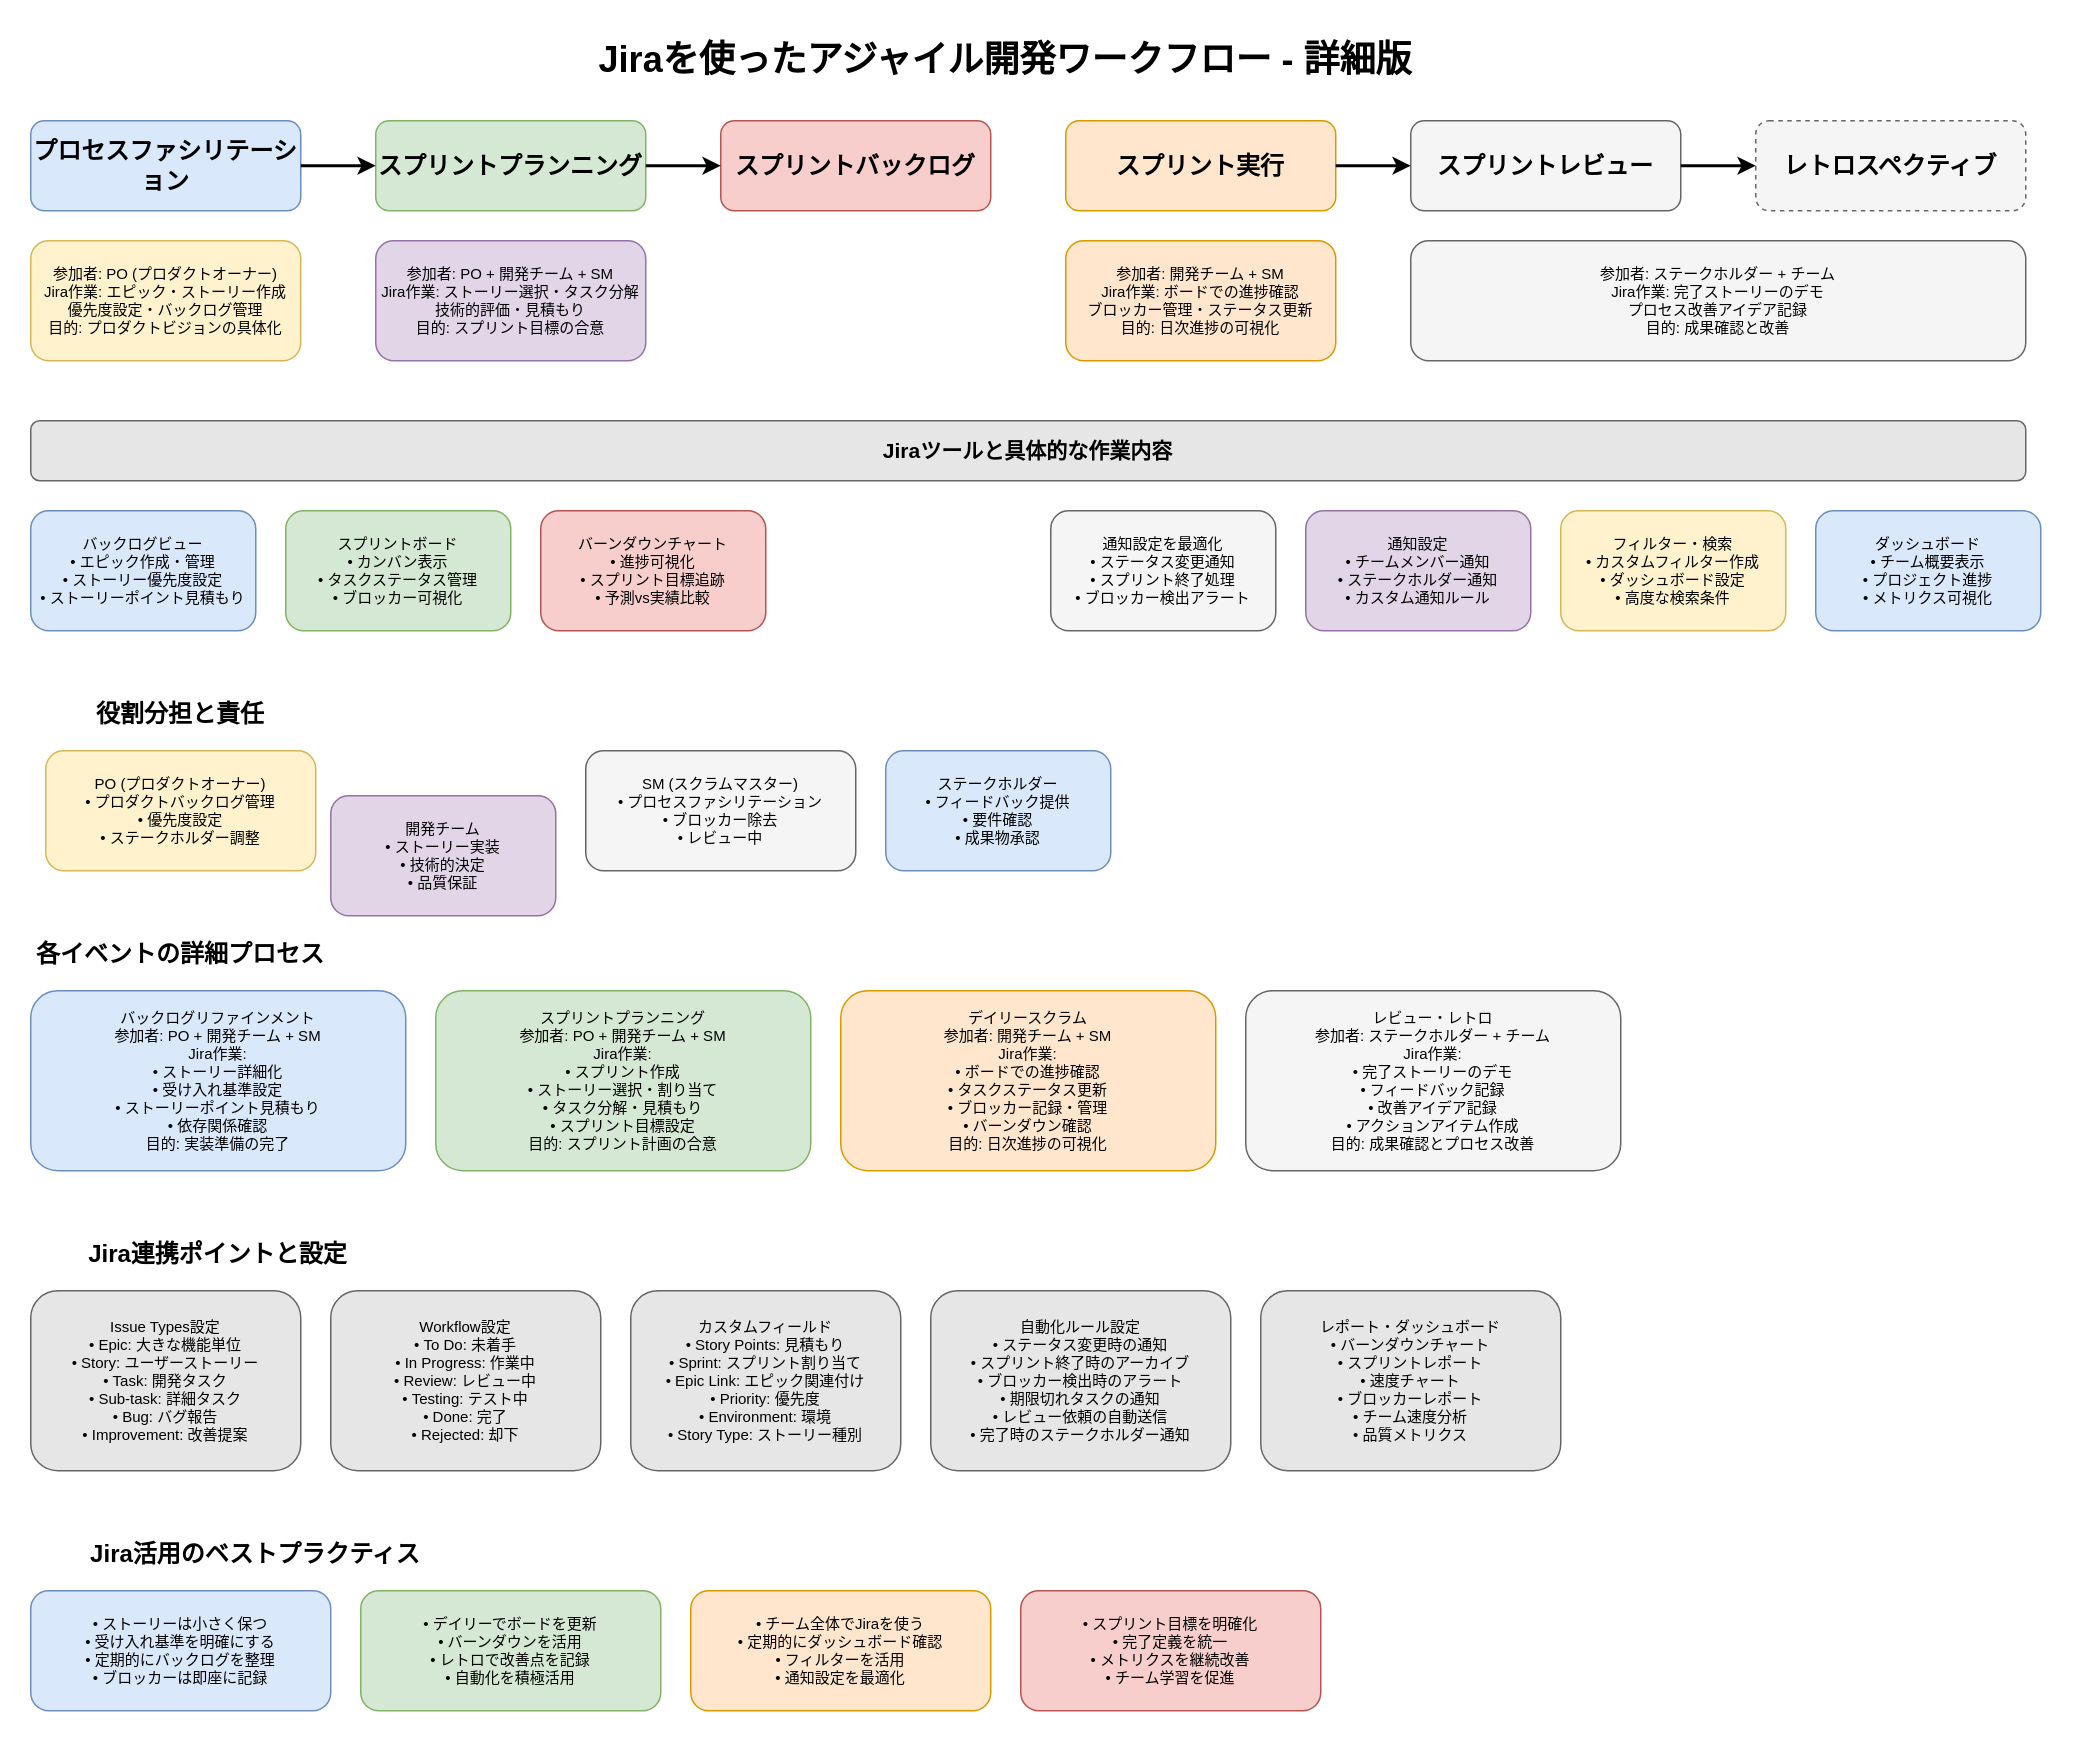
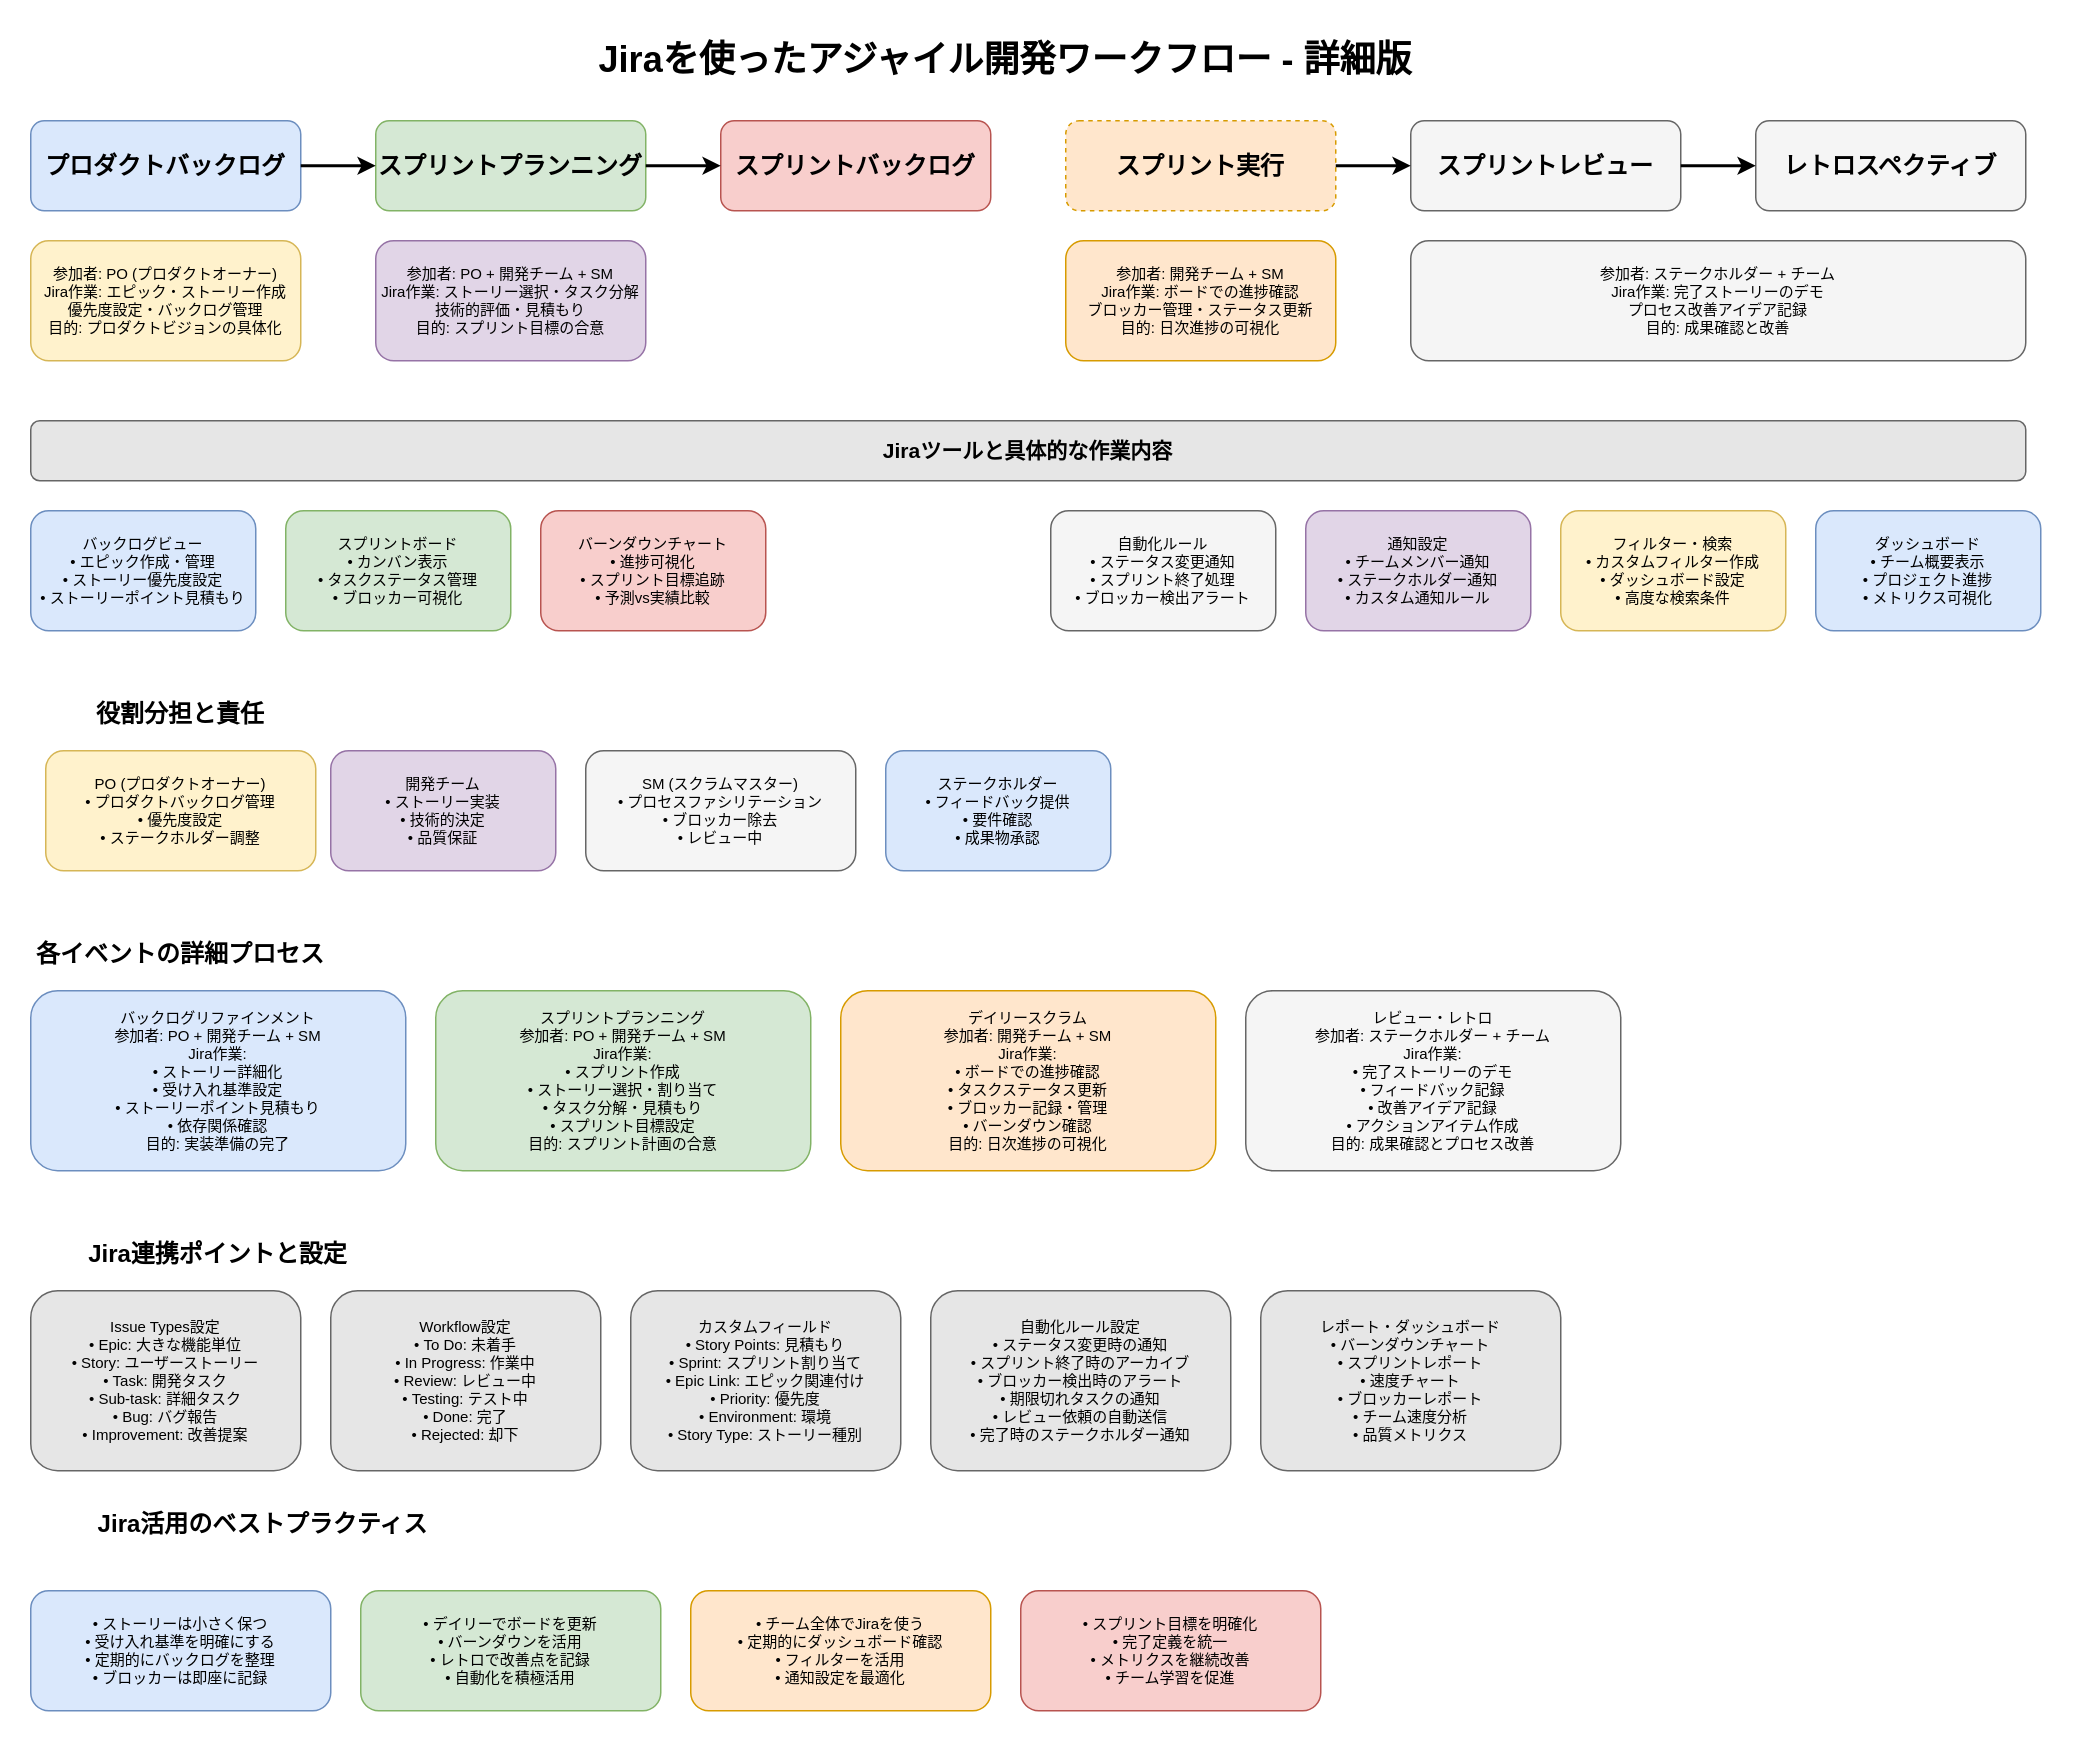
node "プロセスファシリテーション": label "プロセスファシリテーション" -> "プロダクトバックログ"
node "スプリント実行": style solid -> dashed
node "レトロスペクティブ": style dashed -> solid
node "通知設定を最適化 • ステータス変更通知 • スプリント終了処理 • ブロッカー検出アラート": label "通知設定を最適化 • ステータス変更通知 • スプリント終了処理 • ブロッカー検出アラート" -> "自動化ルール • ステータス変更通知 • スプリント終了処理 • ブロッカー検出アラート"
node "開発チーム • ストーリー実装 • 技術的決定 • 品質保証": moved (443, 856) -> (443, 811)
node "Jira活用のベストプラクティス": moved (256, 1553) -> (263, 1523)
